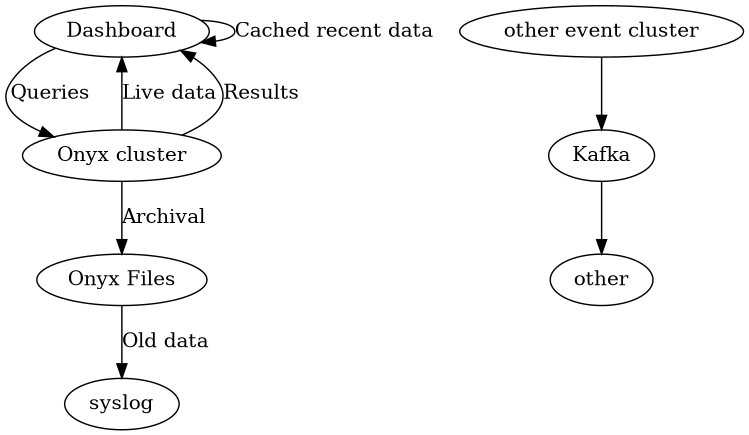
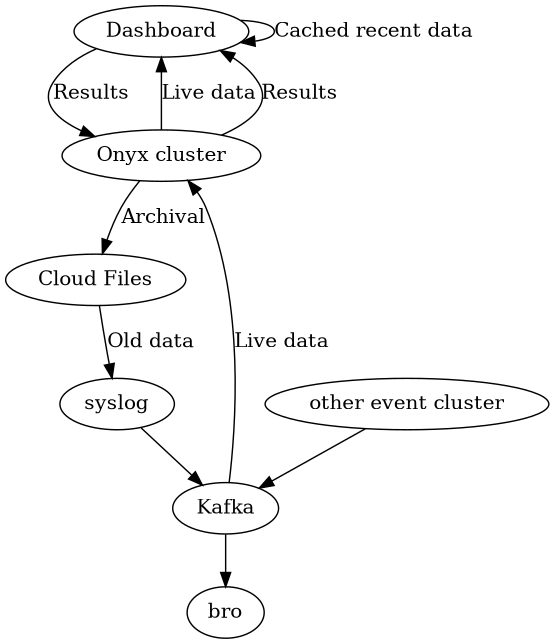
edge "Dashboard" -> "Onyx cluster": label "Queries" -> "Results"
node "Onyx Files": label "Onyx Files" -> "Cloud Files"
node "other": label "other" -> "bro"
edge "Kafka" -> "Onyx cluster": added, label "Live data"
edge "syslog" -> "Kafka": added
